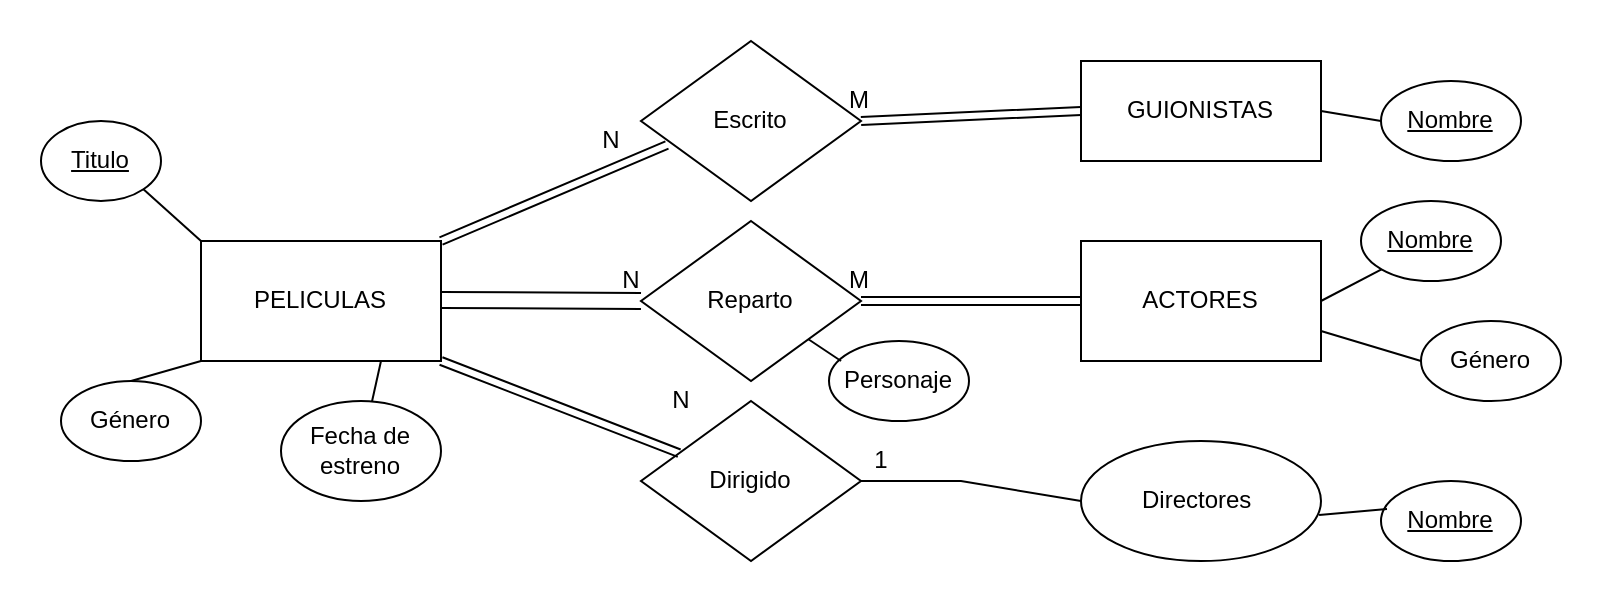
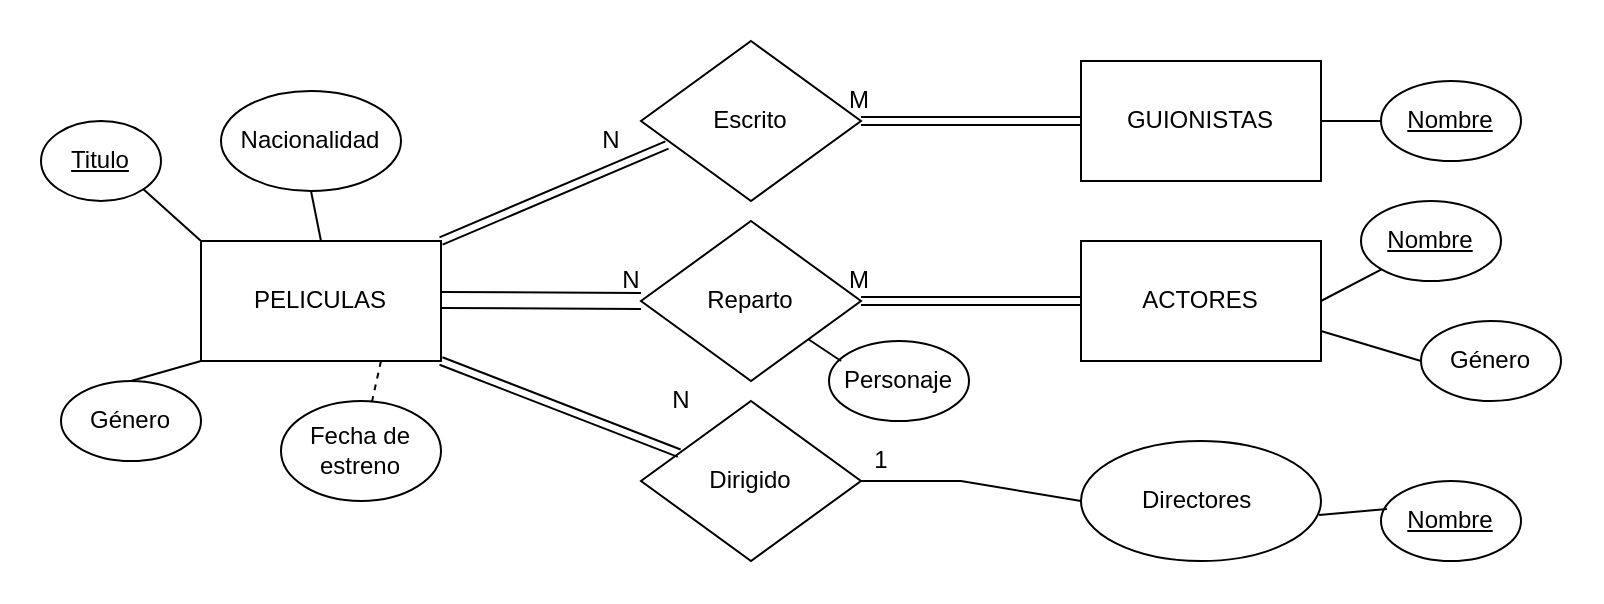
node "GUIONISTAS": size 240x100 -> 240x120
node "Nacionalidad": added
edge "Nacionalidad" -- "PELICULAS": added
edge "PELICULAS" -- "Fecha de estreno": style solid -> dashed
